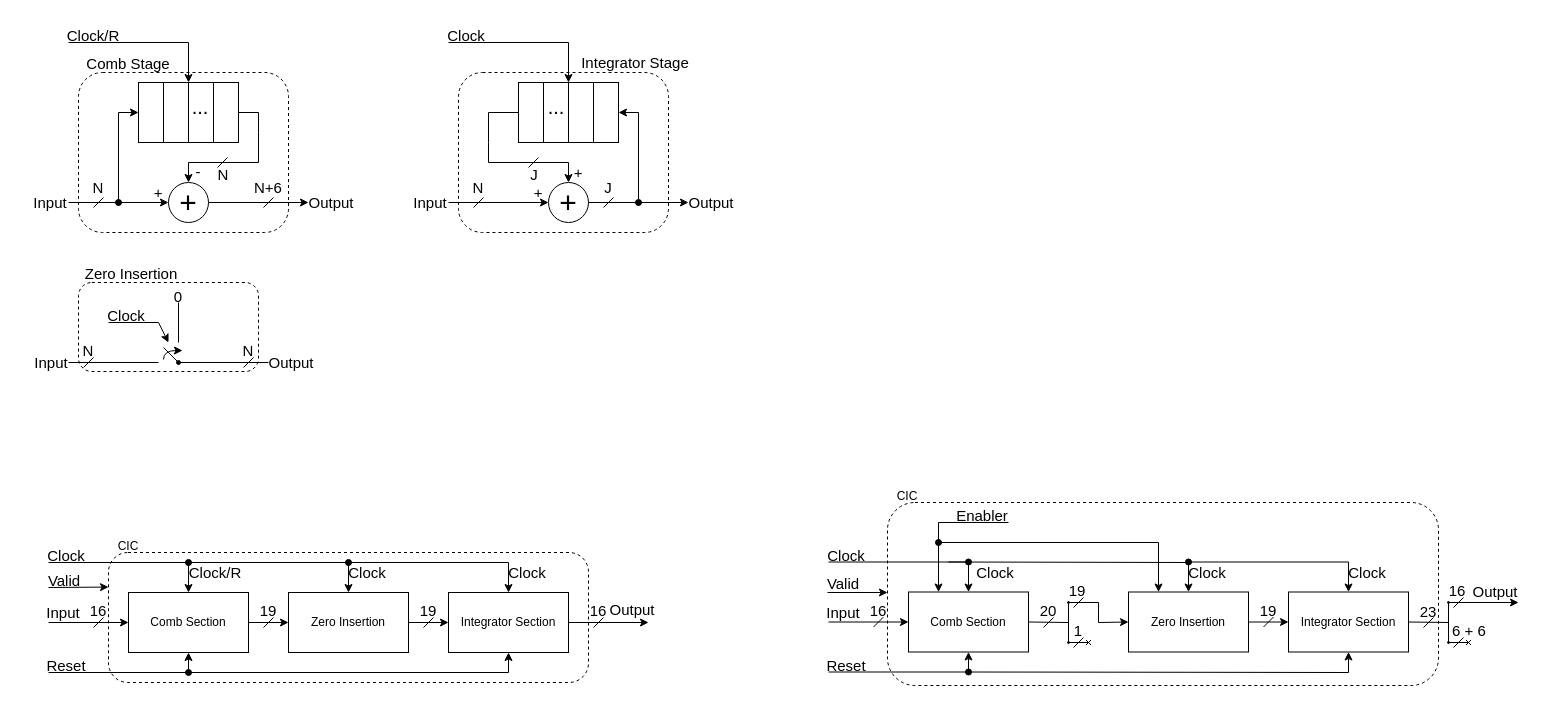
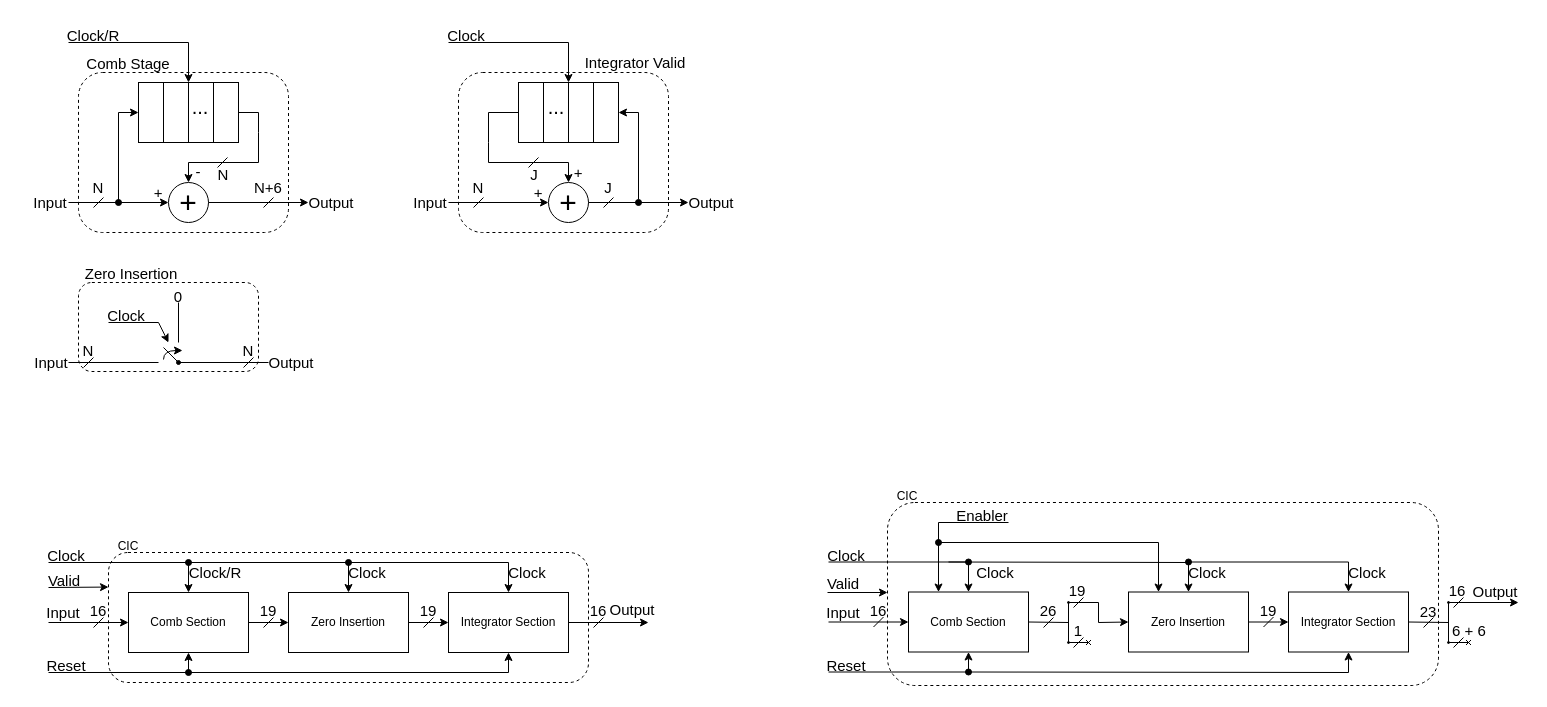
node "Integrator Stage": label "Integrator Stage" -> "Integrator Valid"
node "20": label "20" -> "26"
